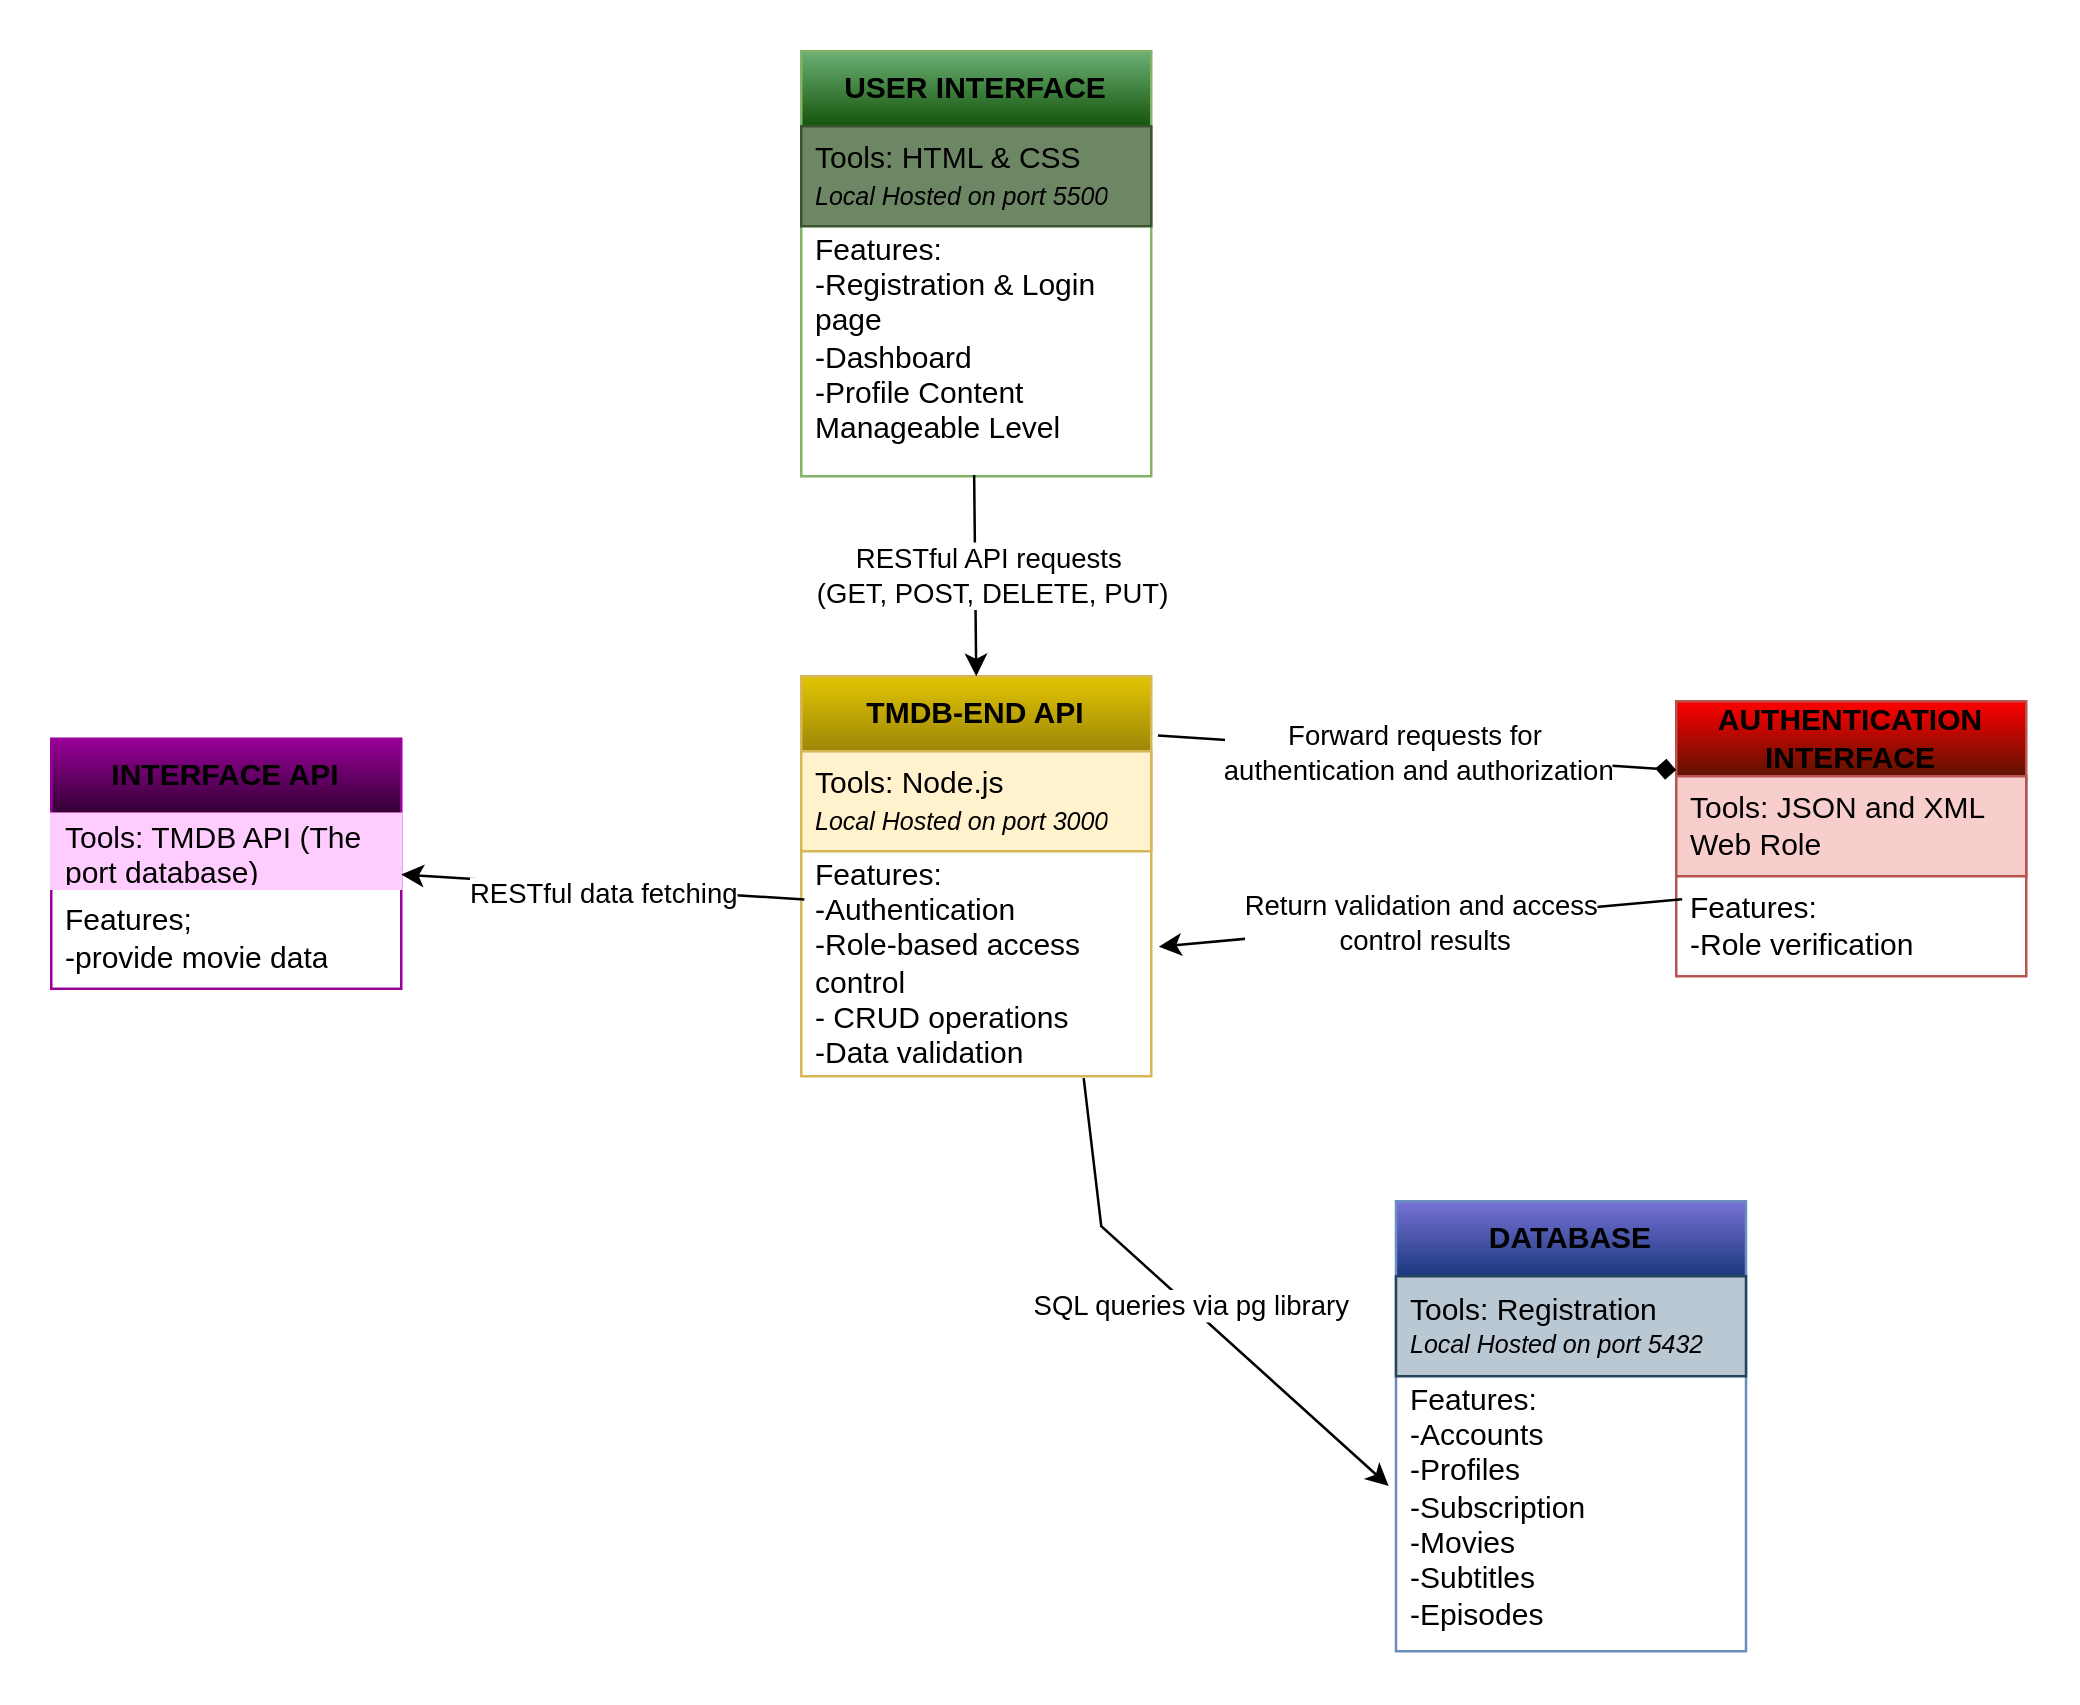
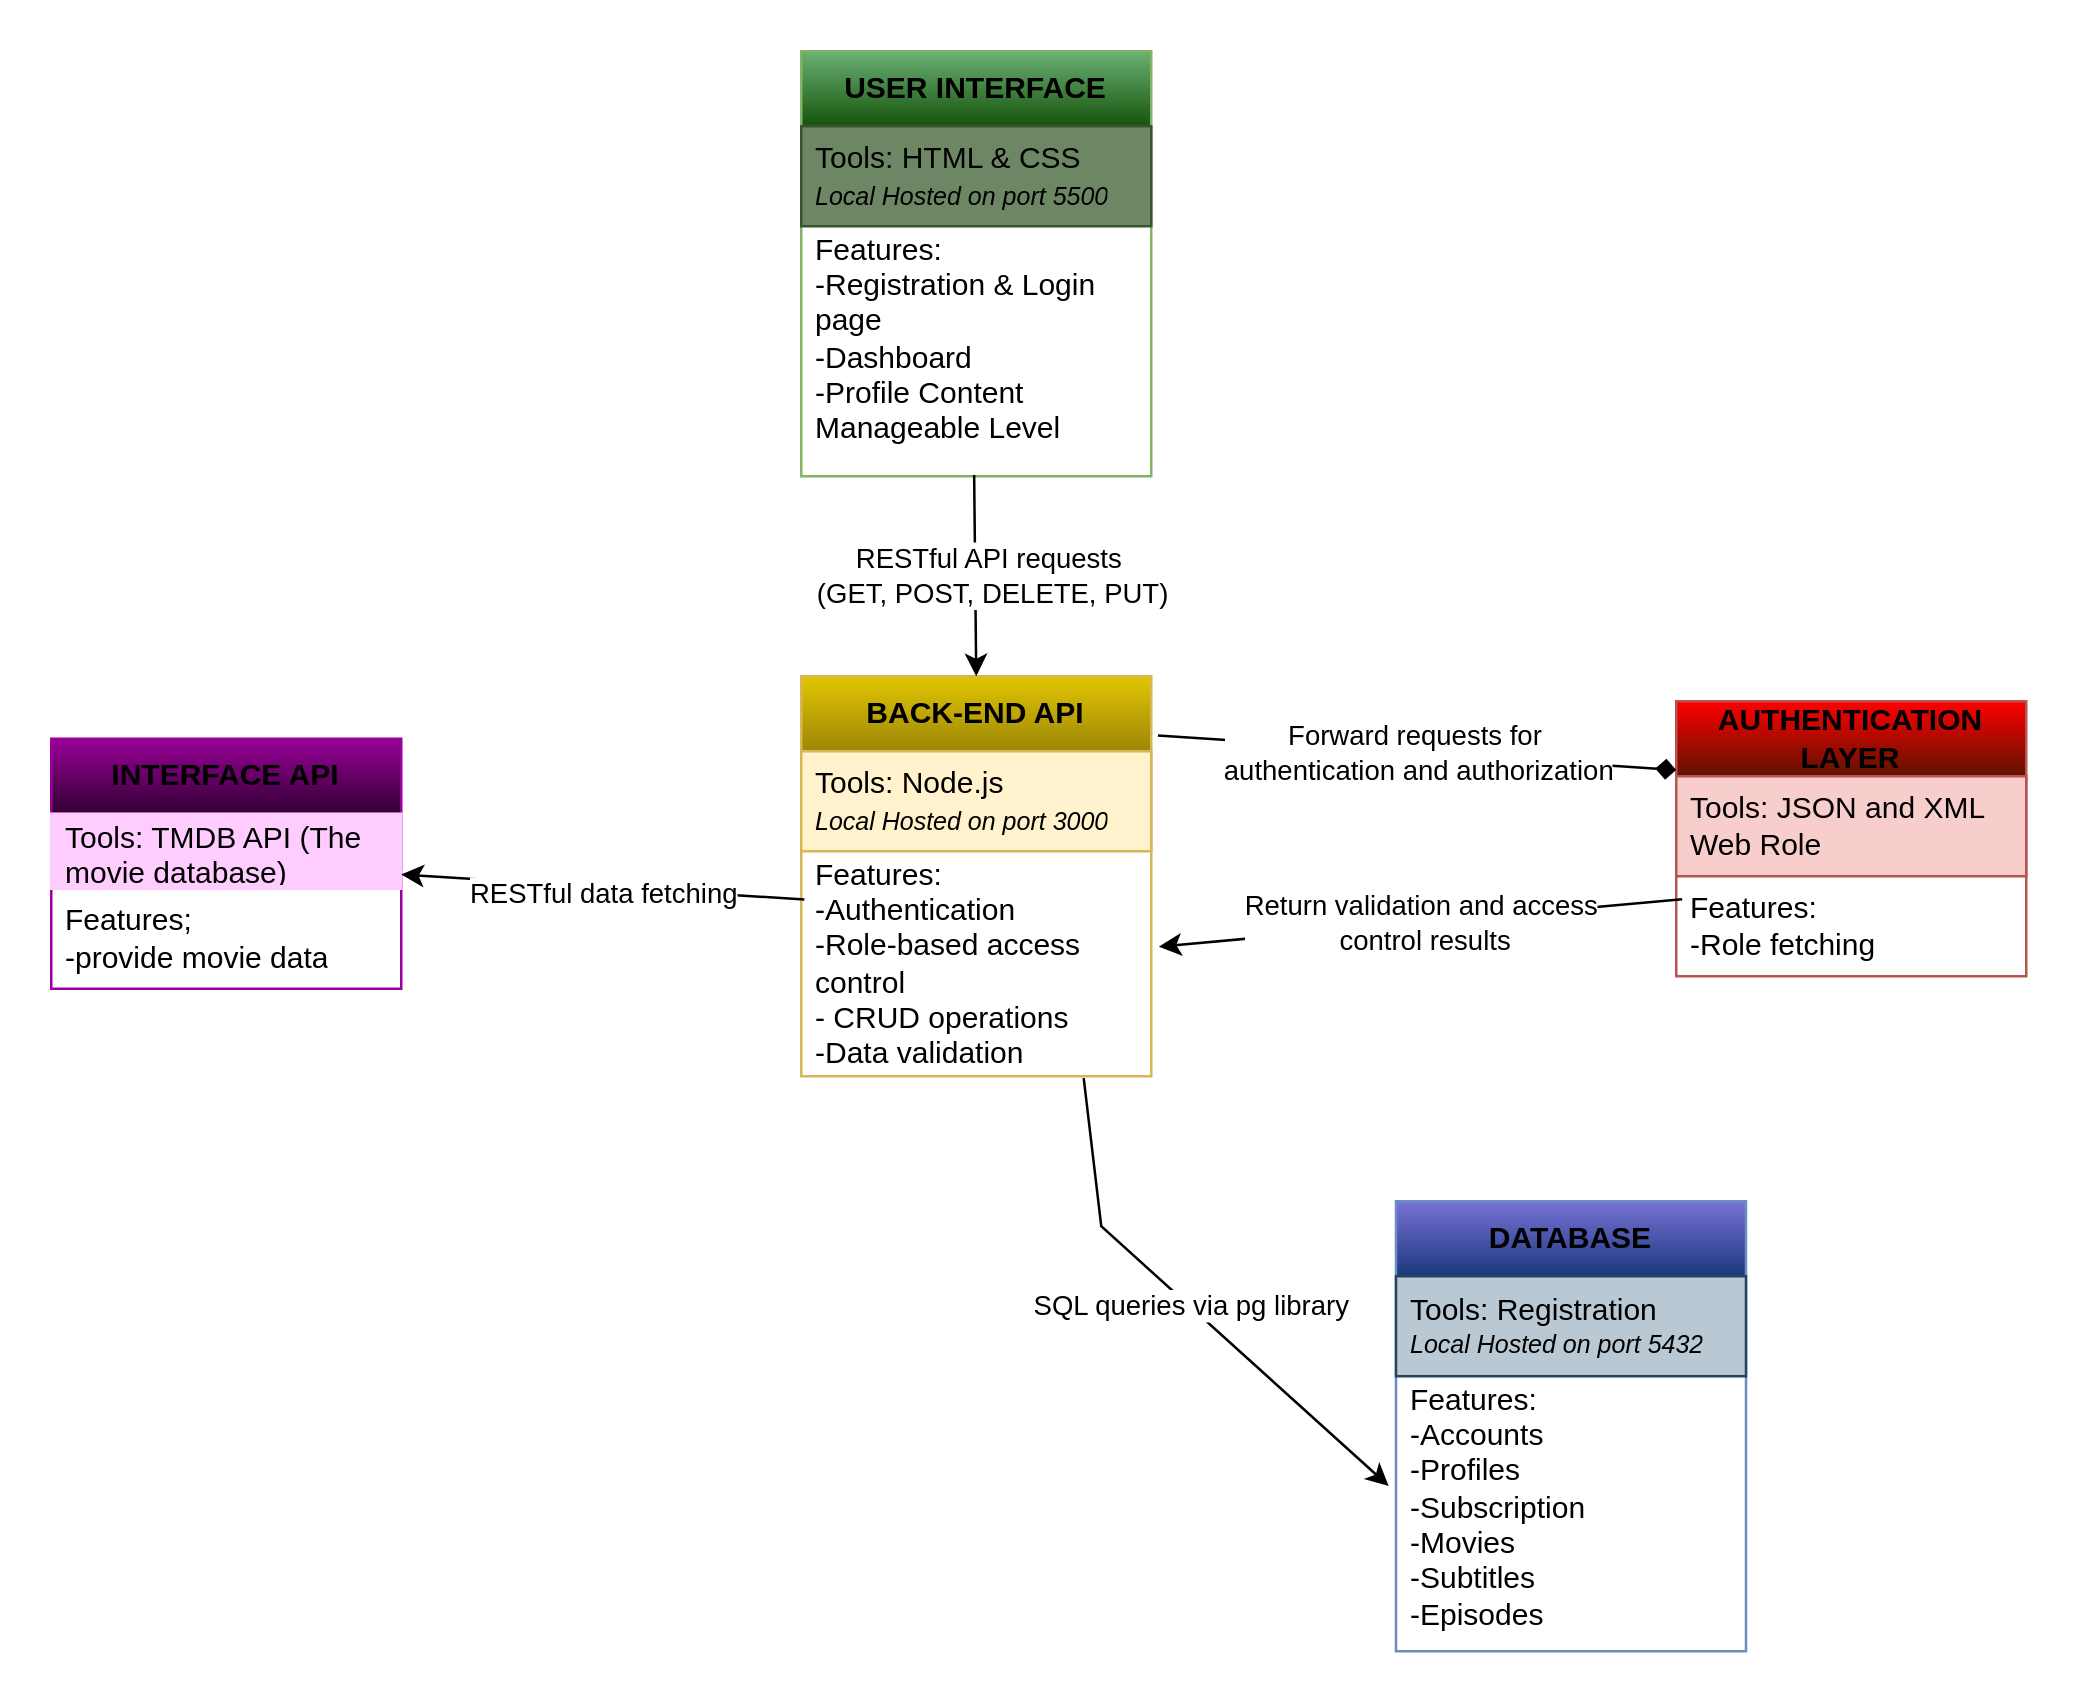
node "TMDB-END API": label "TMDB-END API" -> "BACK-END API"
node "AUTHENTICATION INTERFACE": label "AUTHENTICATION INTERFACE" -> "AUTHENTICATION LAYER"
node "Tools: TMDB API (The port database)": label "Tools: TMDB API (The port database)" -> "Tools: TMDB API (The movie database)"
node "Features: -Role verification": label "Features: -Role verification" -> "Features: -Role fetching"
